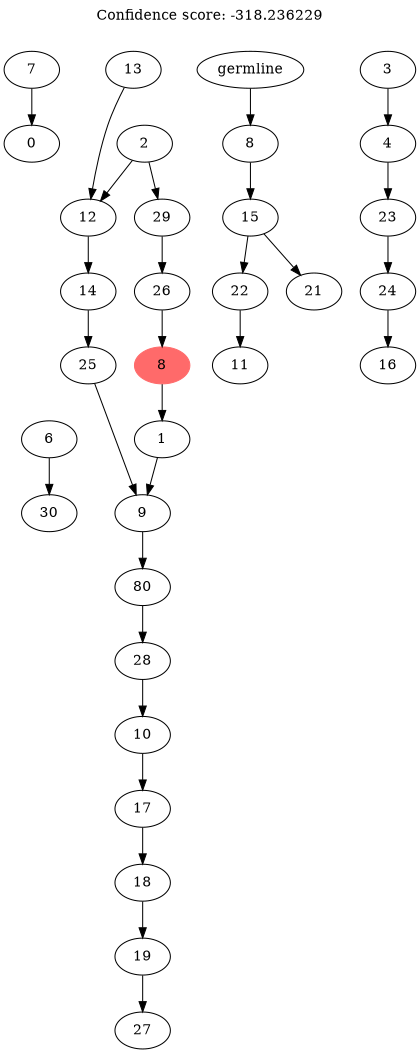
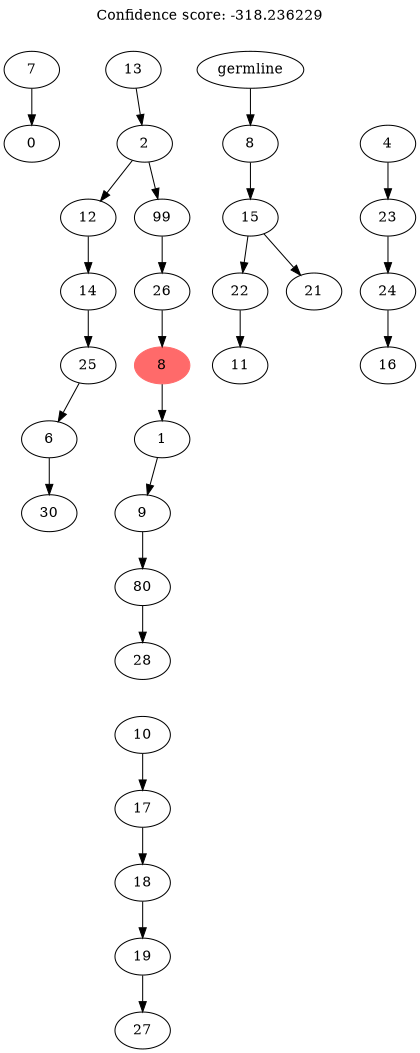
node "3": removed
edge "13" -> "12": now "13" -> "2"
node "29": label "29" -> "99"
edge "25" -> "9": now "25" -> "6"
edge "28" -> "10": removed
